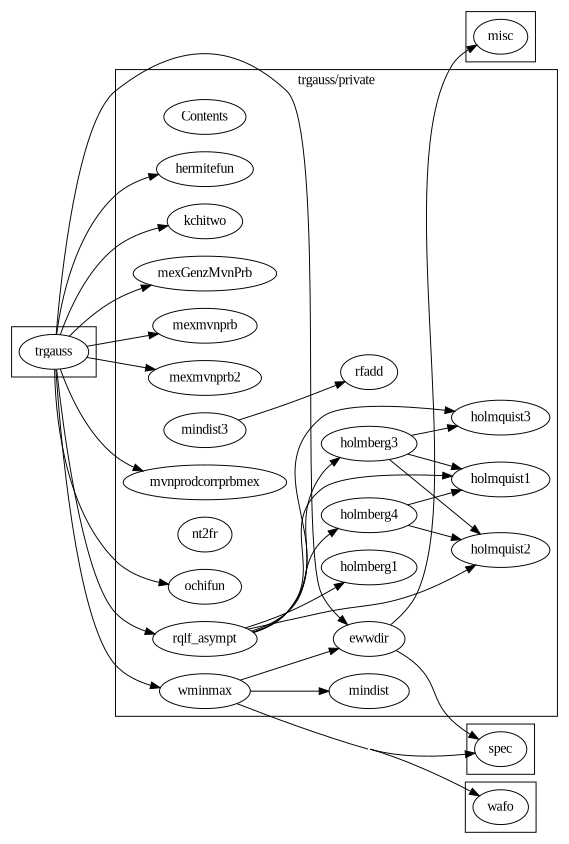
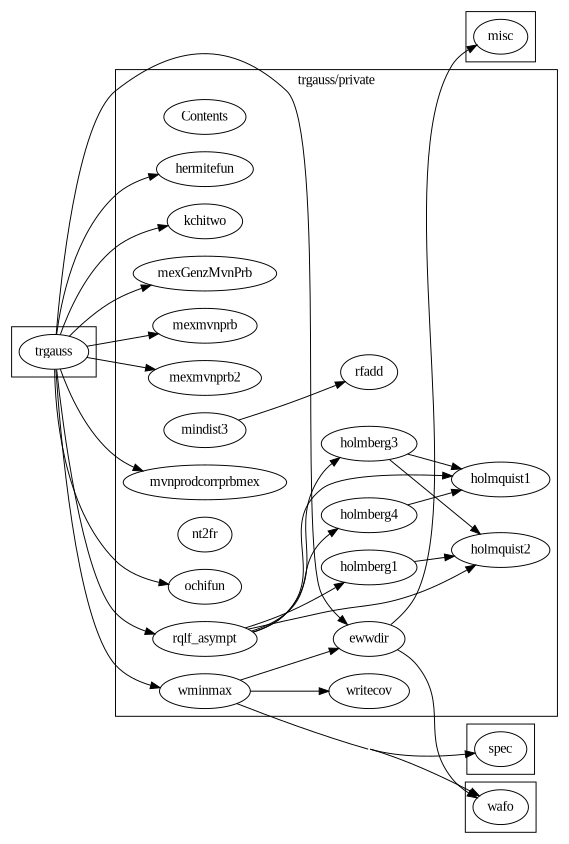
node "holmquist3": removed
edge "holmberg4" -> "holmquist2": now "holmberg1" -> "holmquist2"
node "mindist": label "mindist" -> "writecov"
edge "ewwdir" -> "spec": now "ewwdir" -> "wafo"
